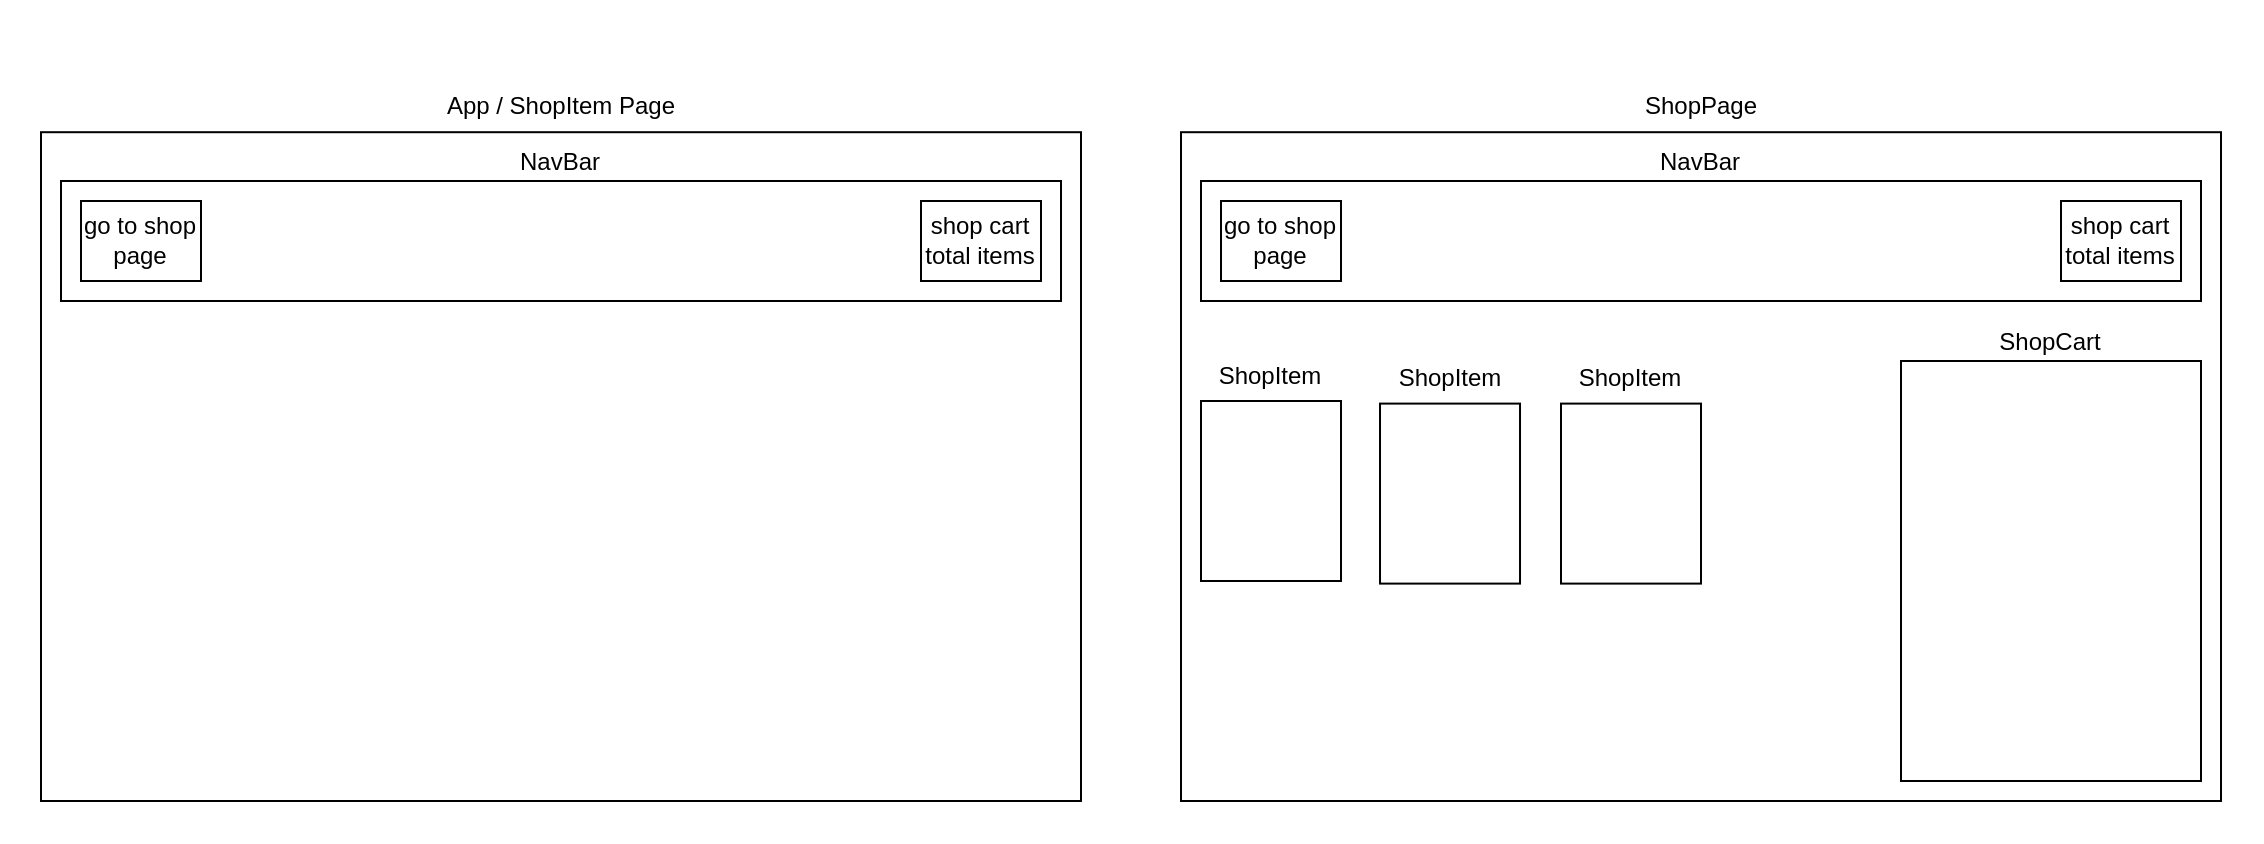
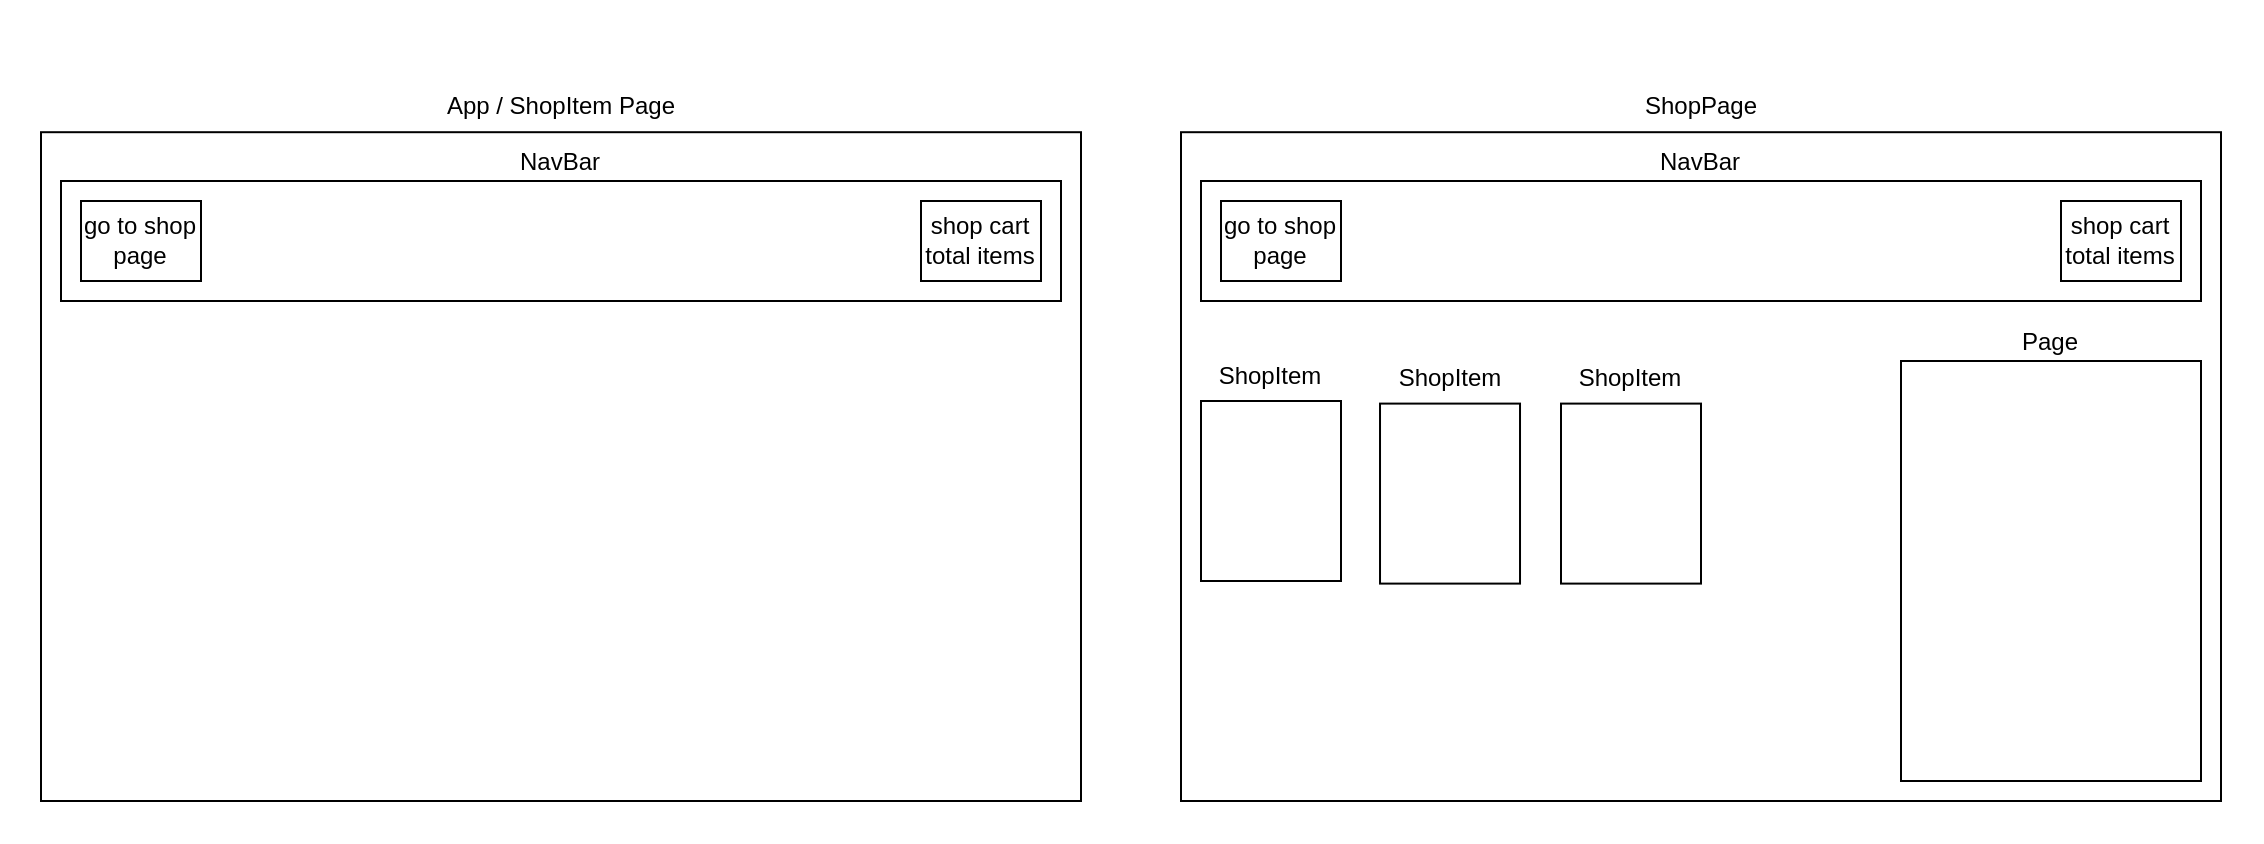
node "ShopCart": label "ShopCart" -> "Page"
